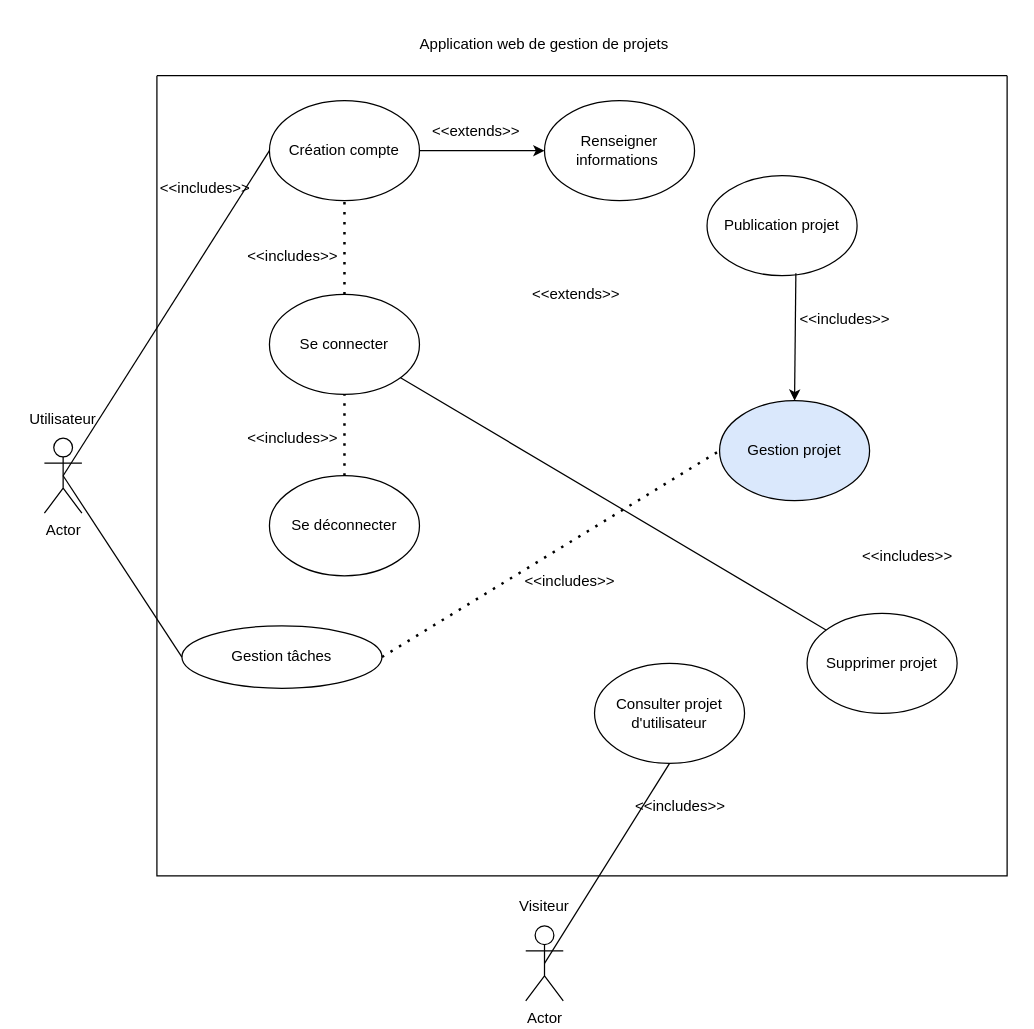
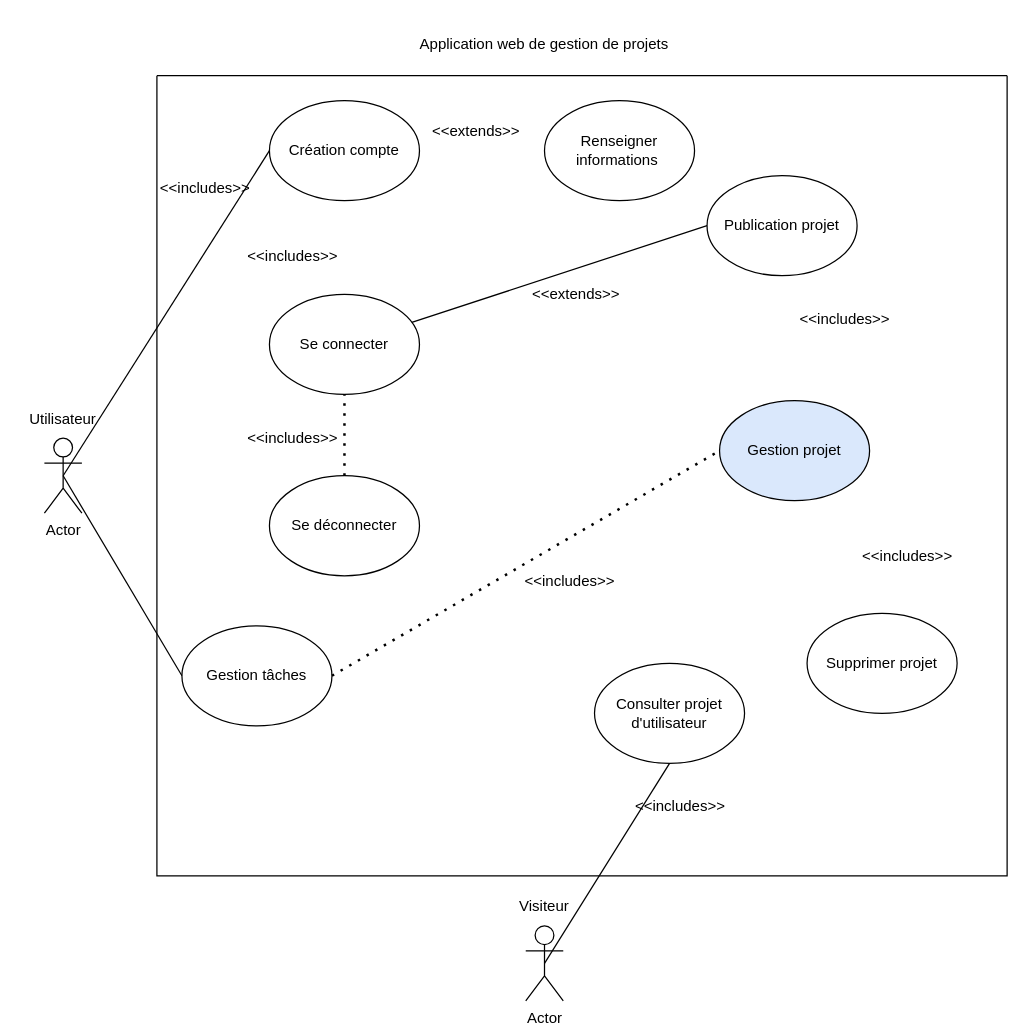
edge "Création compte" -> "Renseigner informations": removed
edge "Création compte" -- "Se connecter": removed
edge "Publication projet" -> "Gestion projet": removed
edge "Se connecter" -- "Supprimer projet": now "Se connecter" -- "Publication projet"
node "Gestion tâches": size 200x63 -> 150x100
